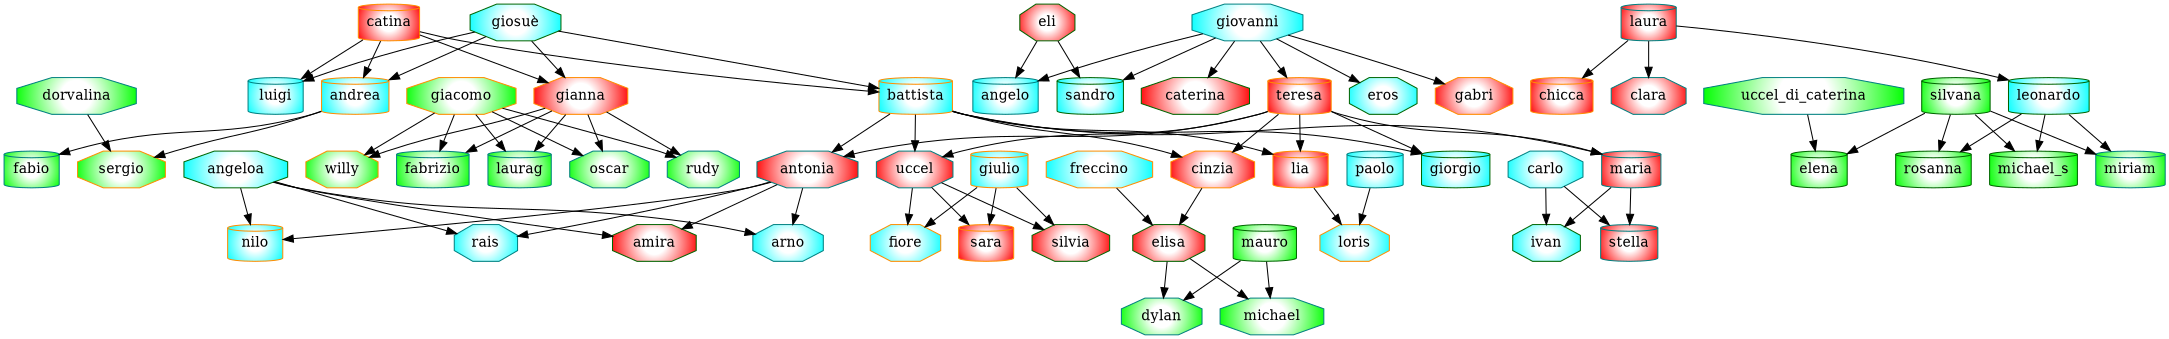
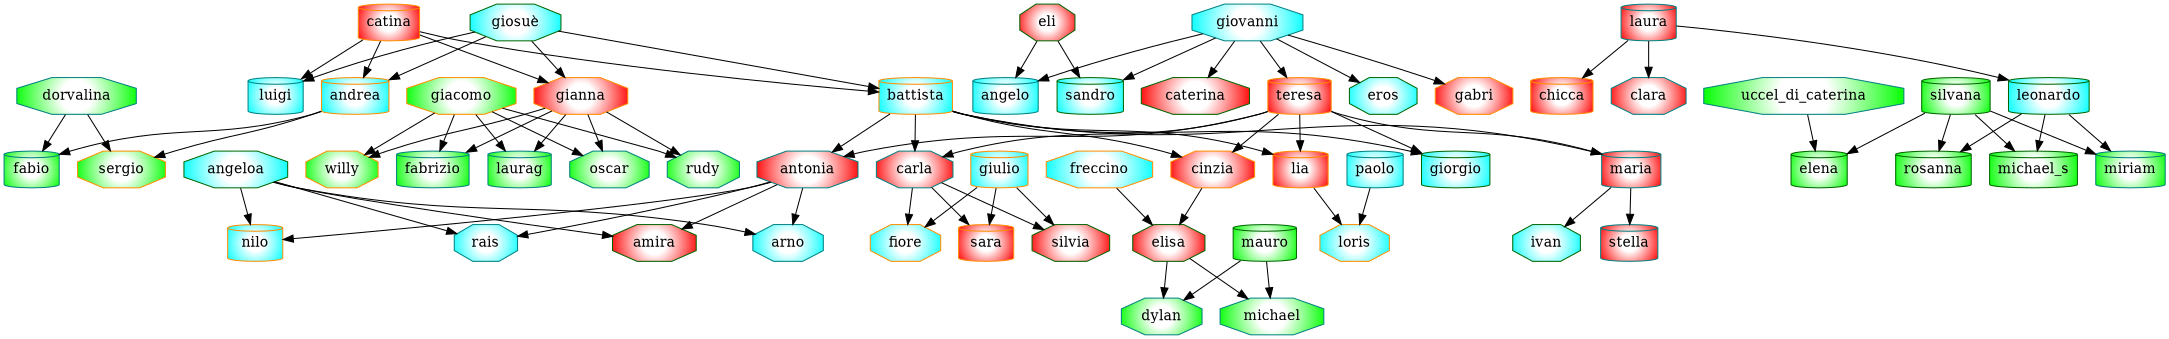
edge "dorvalina" -> "fabio": added
node "uccel": label "uccel" -> "carla"
node "carlo": removed
